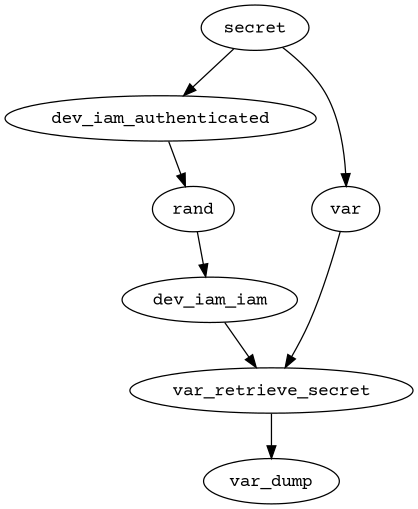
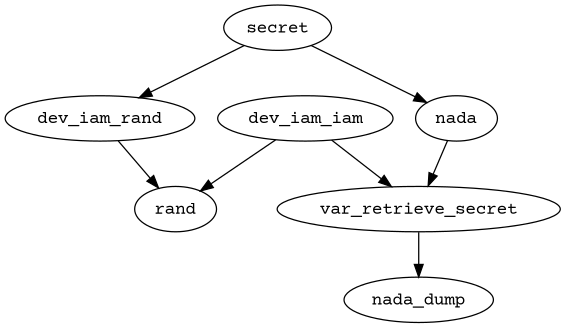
node "dev_iam_authenticated": label "dev_iam_authenticated" -> "dev_iam_rand"
node "var": label "var" -> "nada"
edge "rand" -> "dev_iam_iam": reversed
node "var_dump": label "var_dump" -> "nada_dump"
